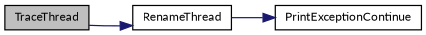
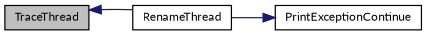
edge "TraceThread" -> "RenameThread": reversed
